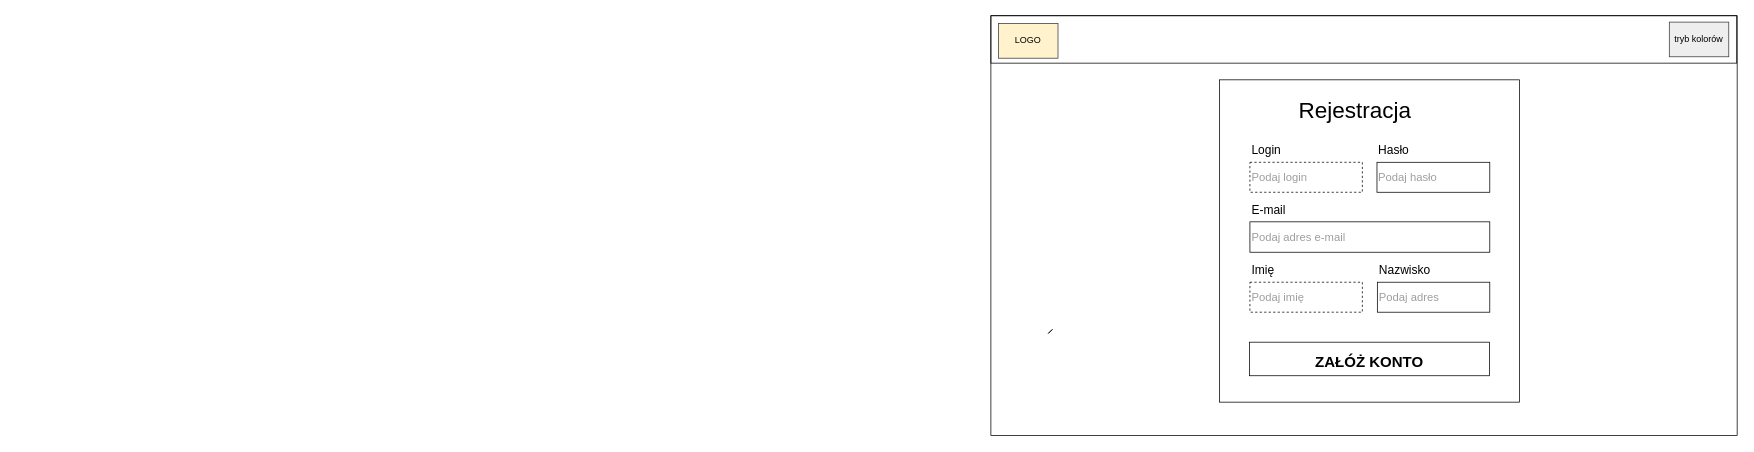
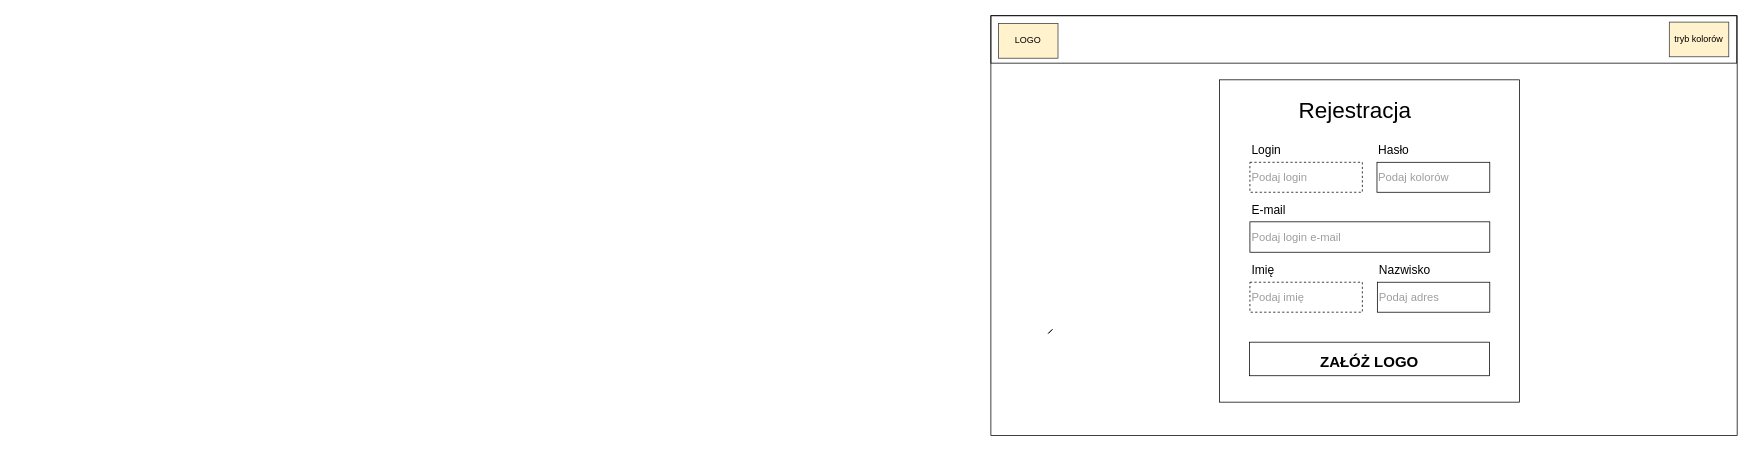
node "tryb kolorów": fillcolor #eeeeee -> #fff2cc
node "Podaj hasło": label "Podaj hasło" -> "Podaj kolorów"
node "Podaj adres e-mail": label "Podaj adres e-mail" -> "Podaj login e-mail"
node "ZAŁÓŻ KONTO": label "ZAŁÓŻ KONTO" -> "ZAŁÓŻ LOGO"
